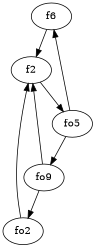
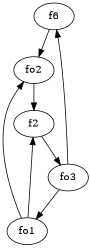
edge "f6" -> "f2": now "f6" -> "fo2"
node "fo5": label "fo5" -> "fo3"
node "fo9": label "fo9" -> "fo1"
